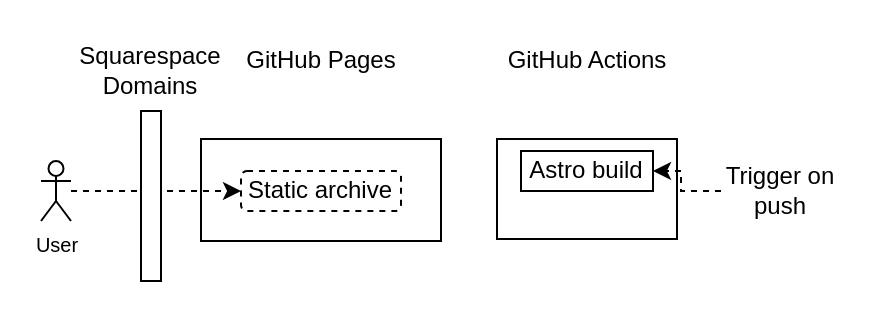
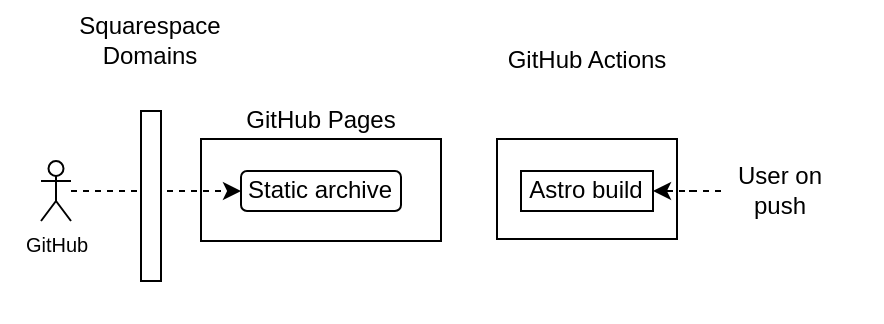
node "GitHub Pages": moved (322, 60) -> (322, 120)
node "Squarespace Domains": moved (151, 71) -> (151, 41)
node "Astro build": moved (587, 171) -> (587, 191)
node "Static archive": style dashed -> solid
node "Trigger on push": label "Trigger on push" -> "User on push"
node "User": label "User" -> "GitHub"
